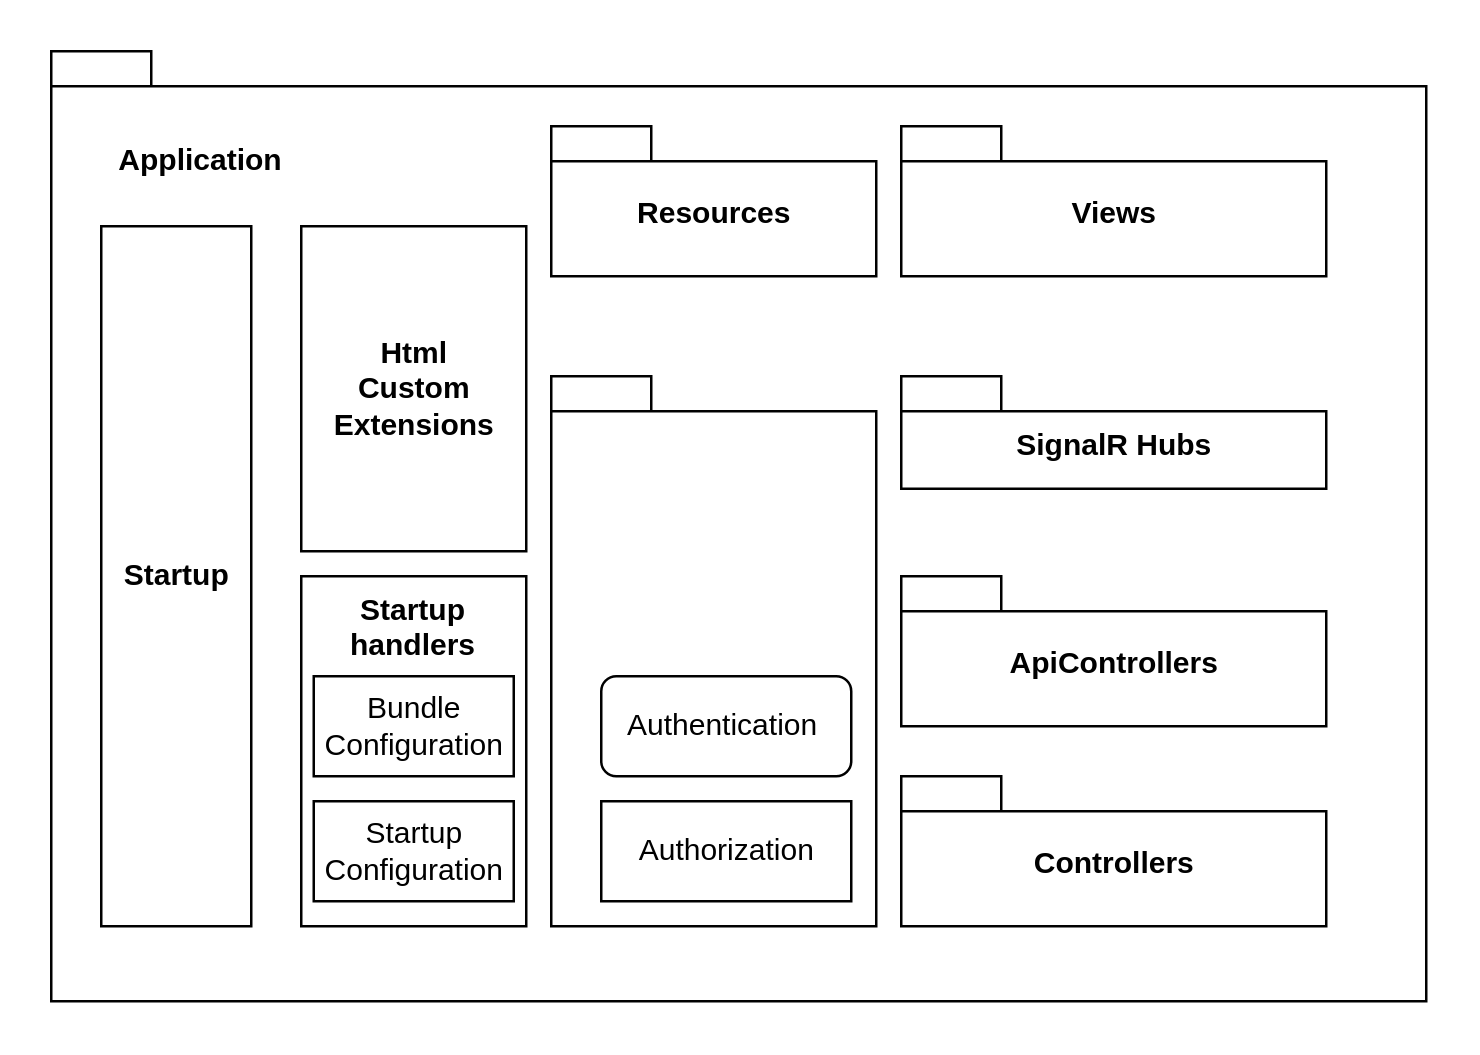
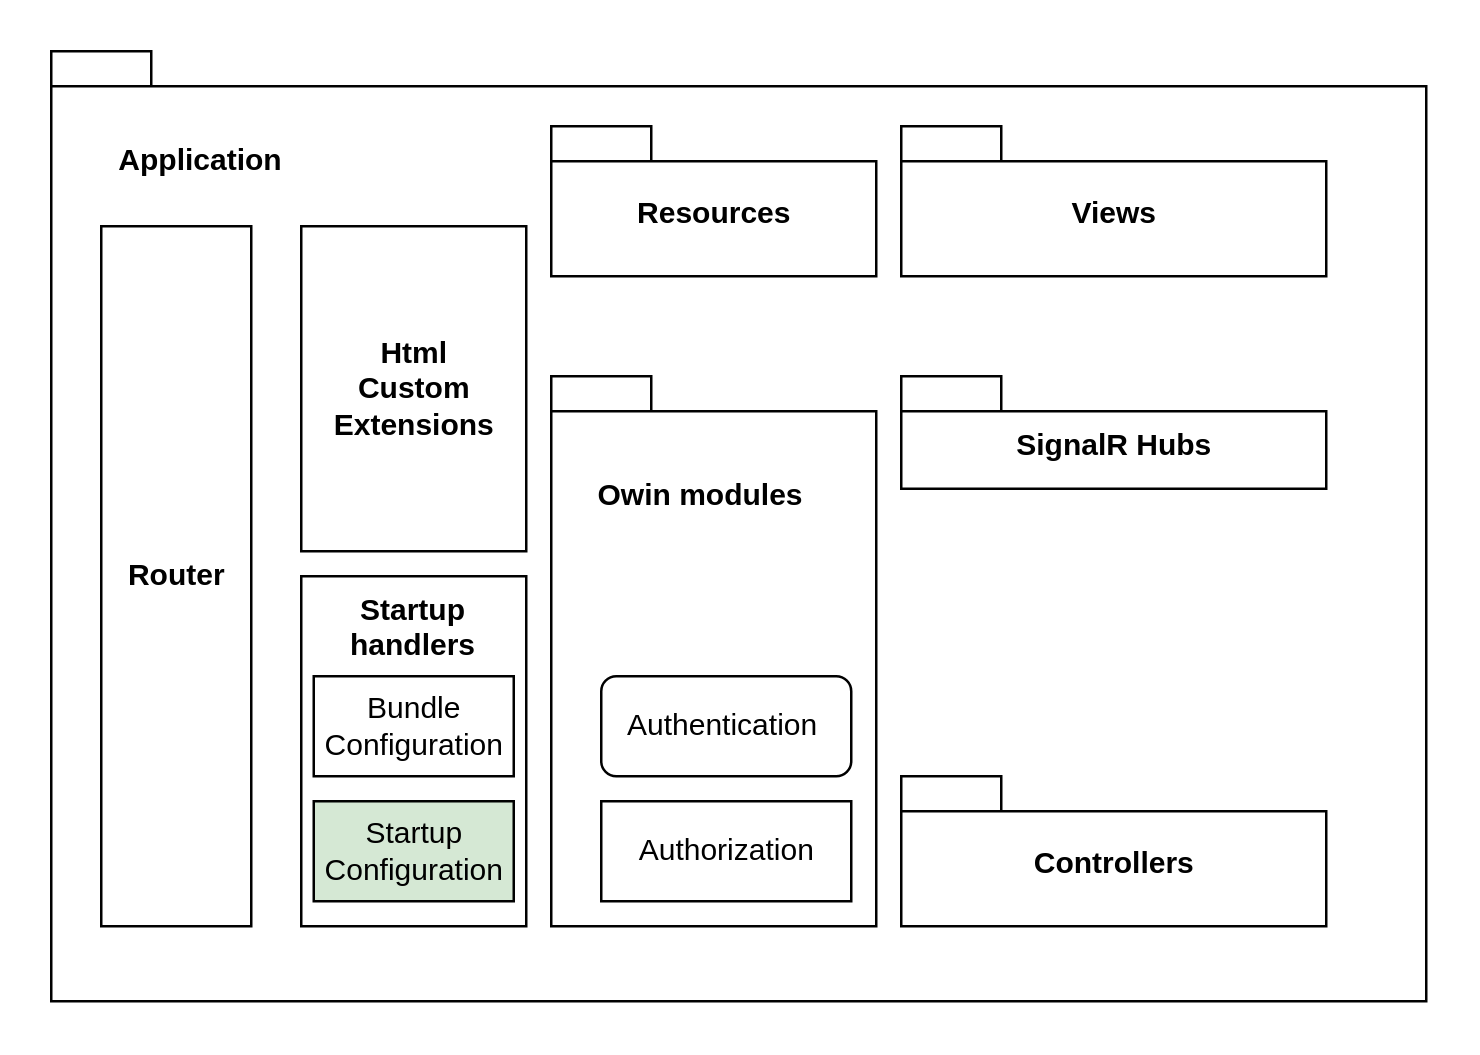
node "Owin modules": added
node "Startup": label "Startup" -> "Router"
node "ApiControllers": removed
node "Startup Configuration": fillcolor #ffffff -> #d5e8d4
